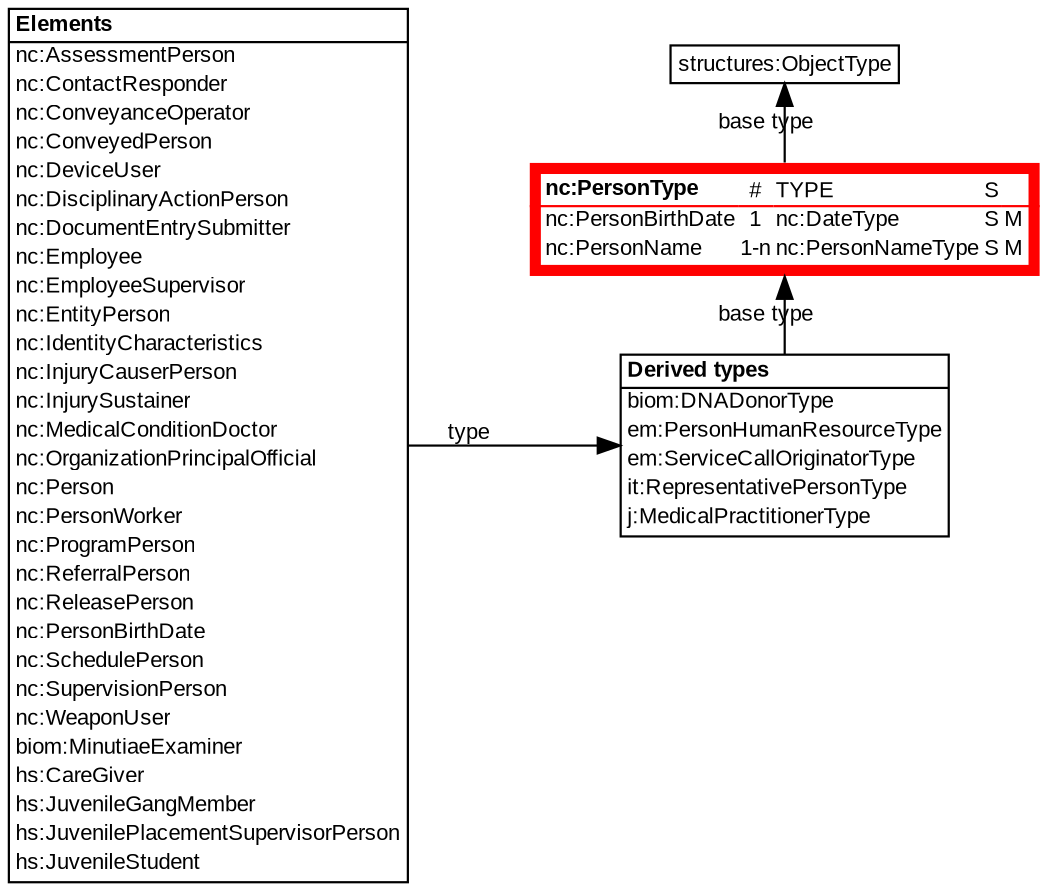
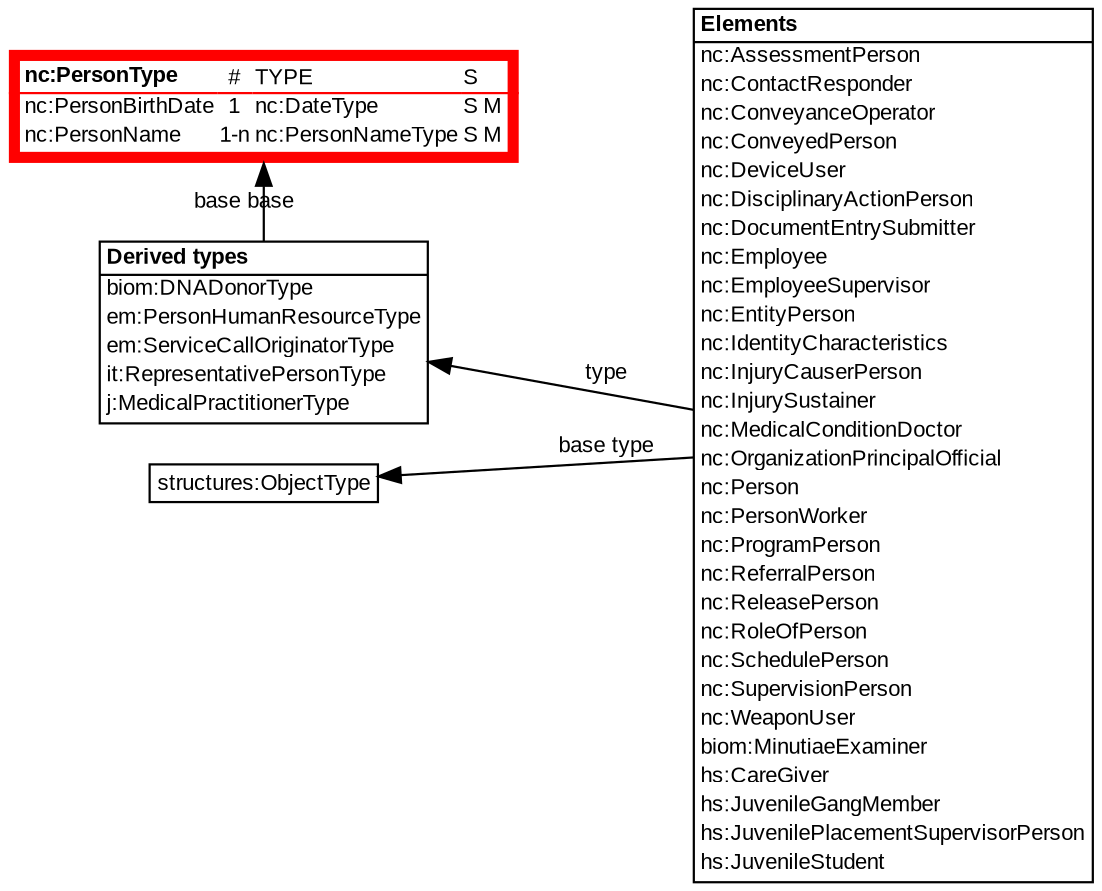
edge "nc:PersonType" -> "structures:ObjectType": now "Elements" -> "structures:ObjectType"
edge "Derived types" -> "nc:PersonType": label "base type" -> "base base"
node "Elements": text "nc:PersonBirthDate" -> "nc:RoleOfPerson"
